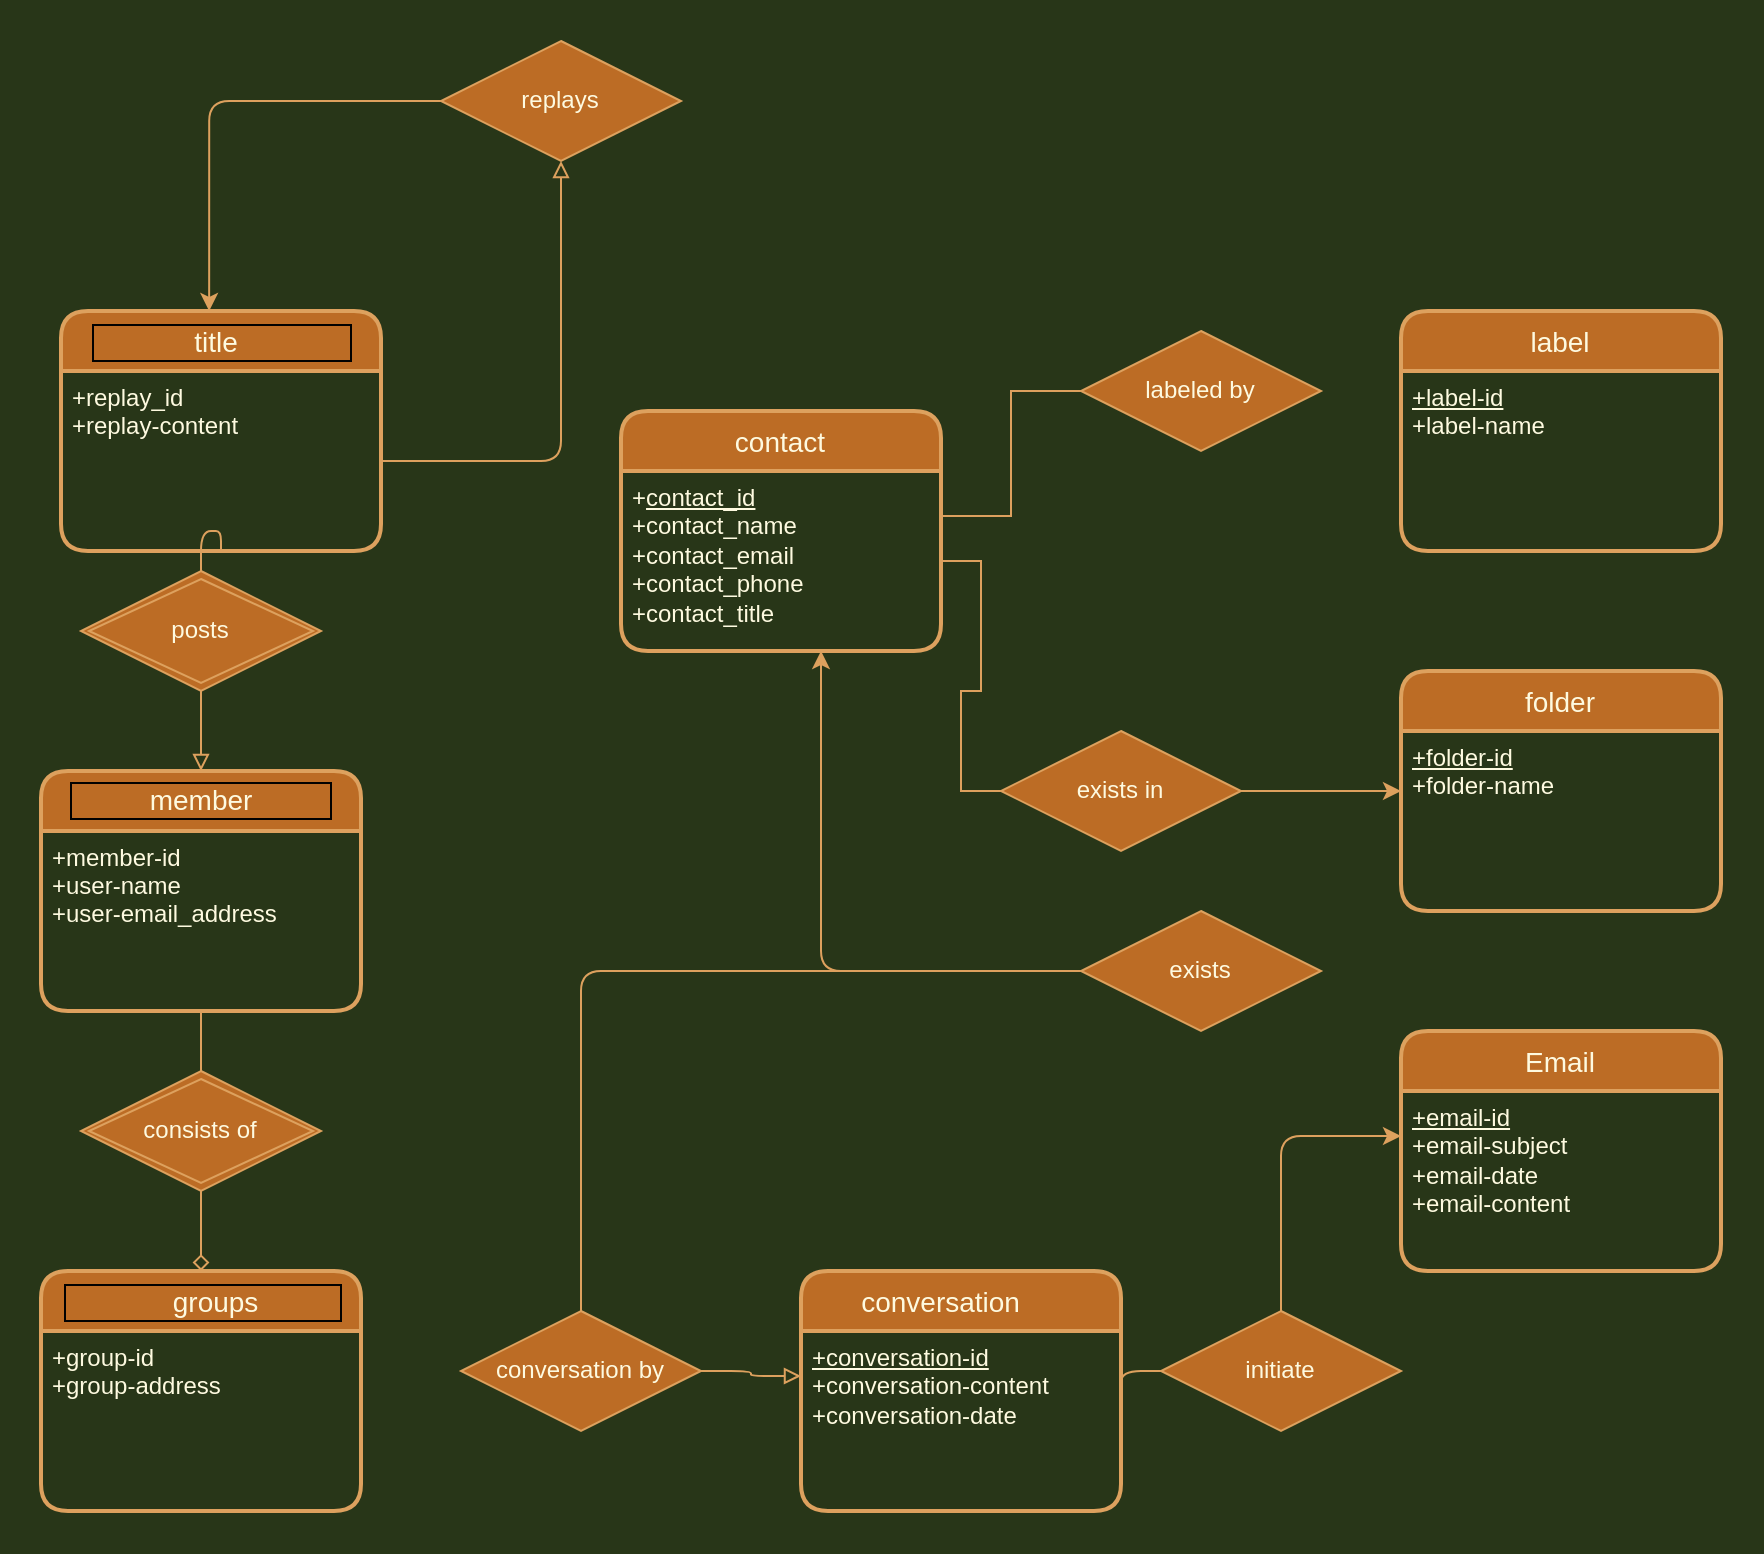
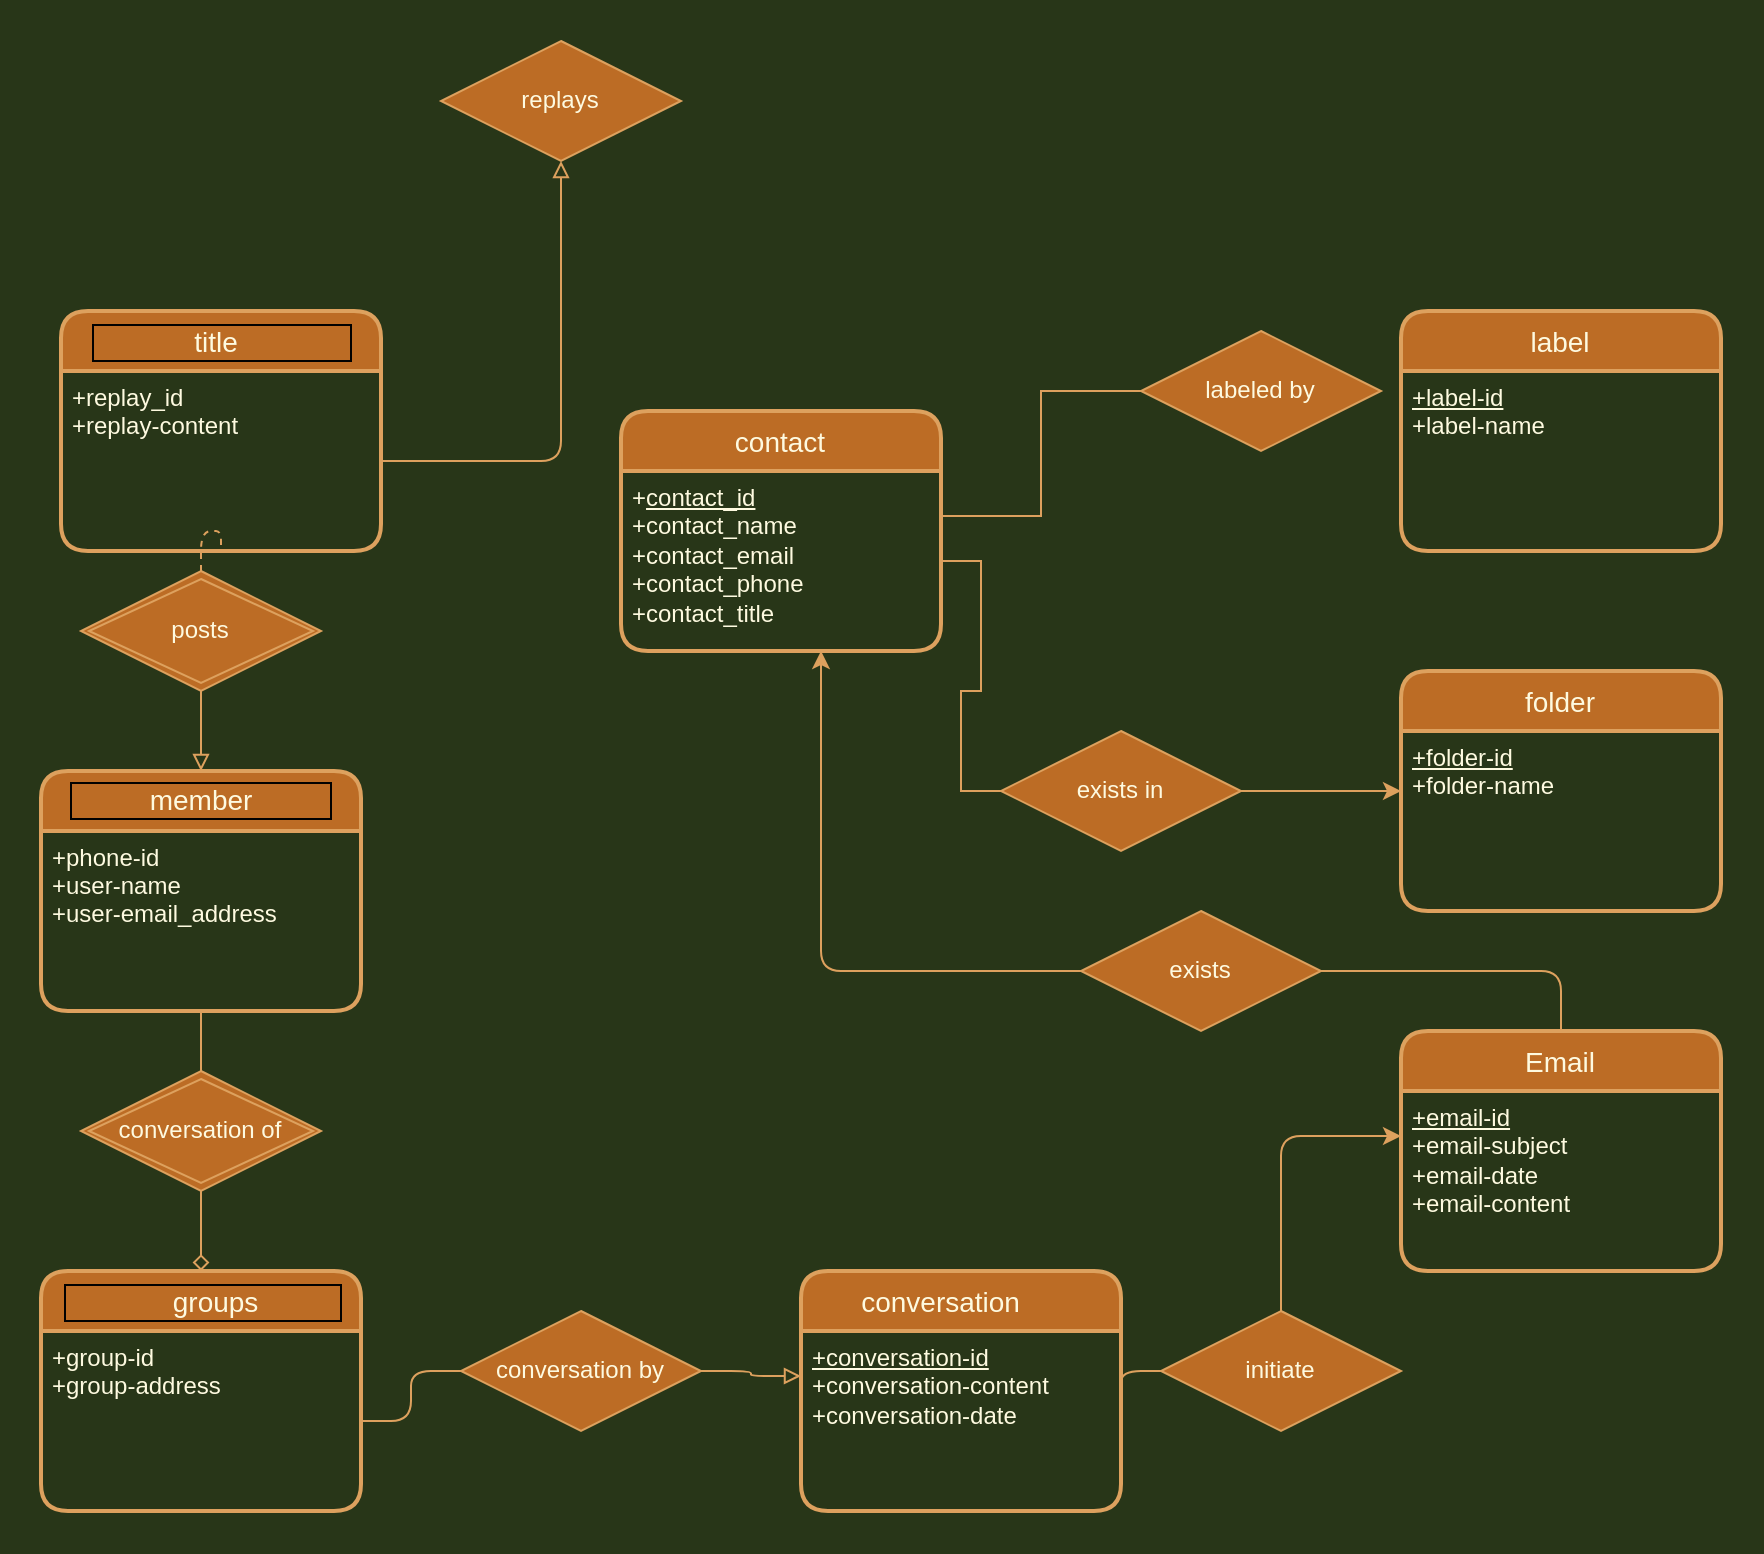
edge "replays" -> "title": removed
node "labeled by": moved (1201, 391) -> (1261, 391)
edge "+replay_id +replay-content" -- "posts": style solid -> dashed
node "+member-id +user-name +user-email_address": label "+member-id +user-name +user-email_address" -> "+phone-id +user-name +user-email_address"
edge "exists" -- "conversation by": now "exists" -- "Email"
node "consists of": label "consists of" -> "conversation of"
edge "conversation by" -- "+group-id +group-address": added
